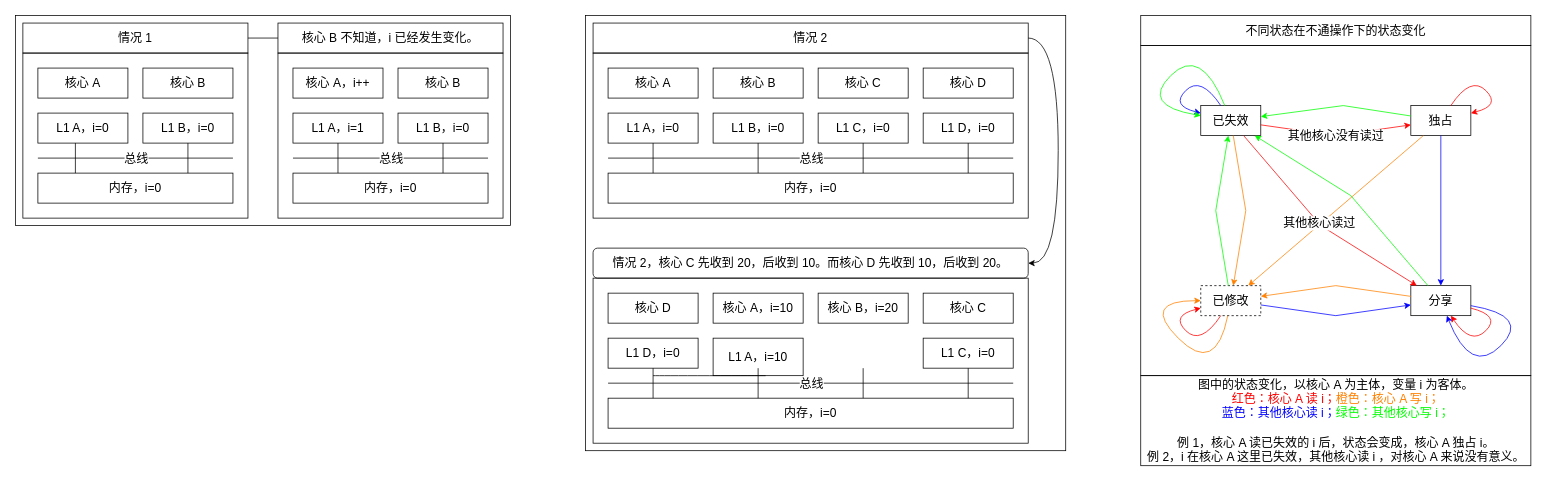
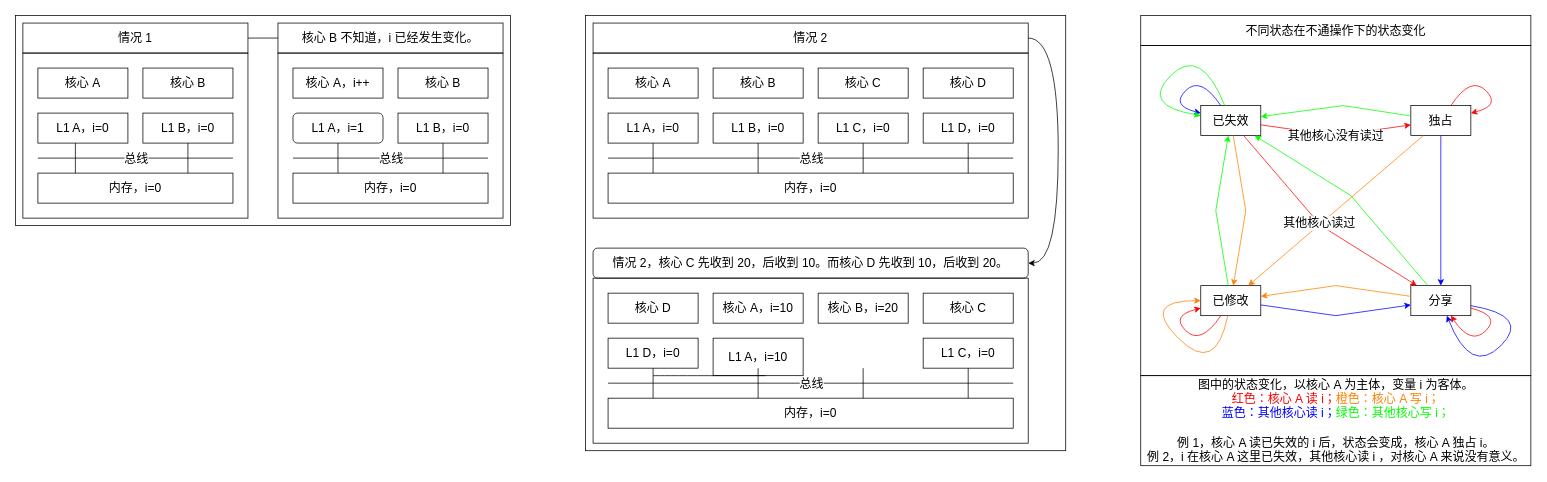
node "L1 A，i=1": shape rectangle -> rounded rectangle
node "已修改": style dashed -> solid
